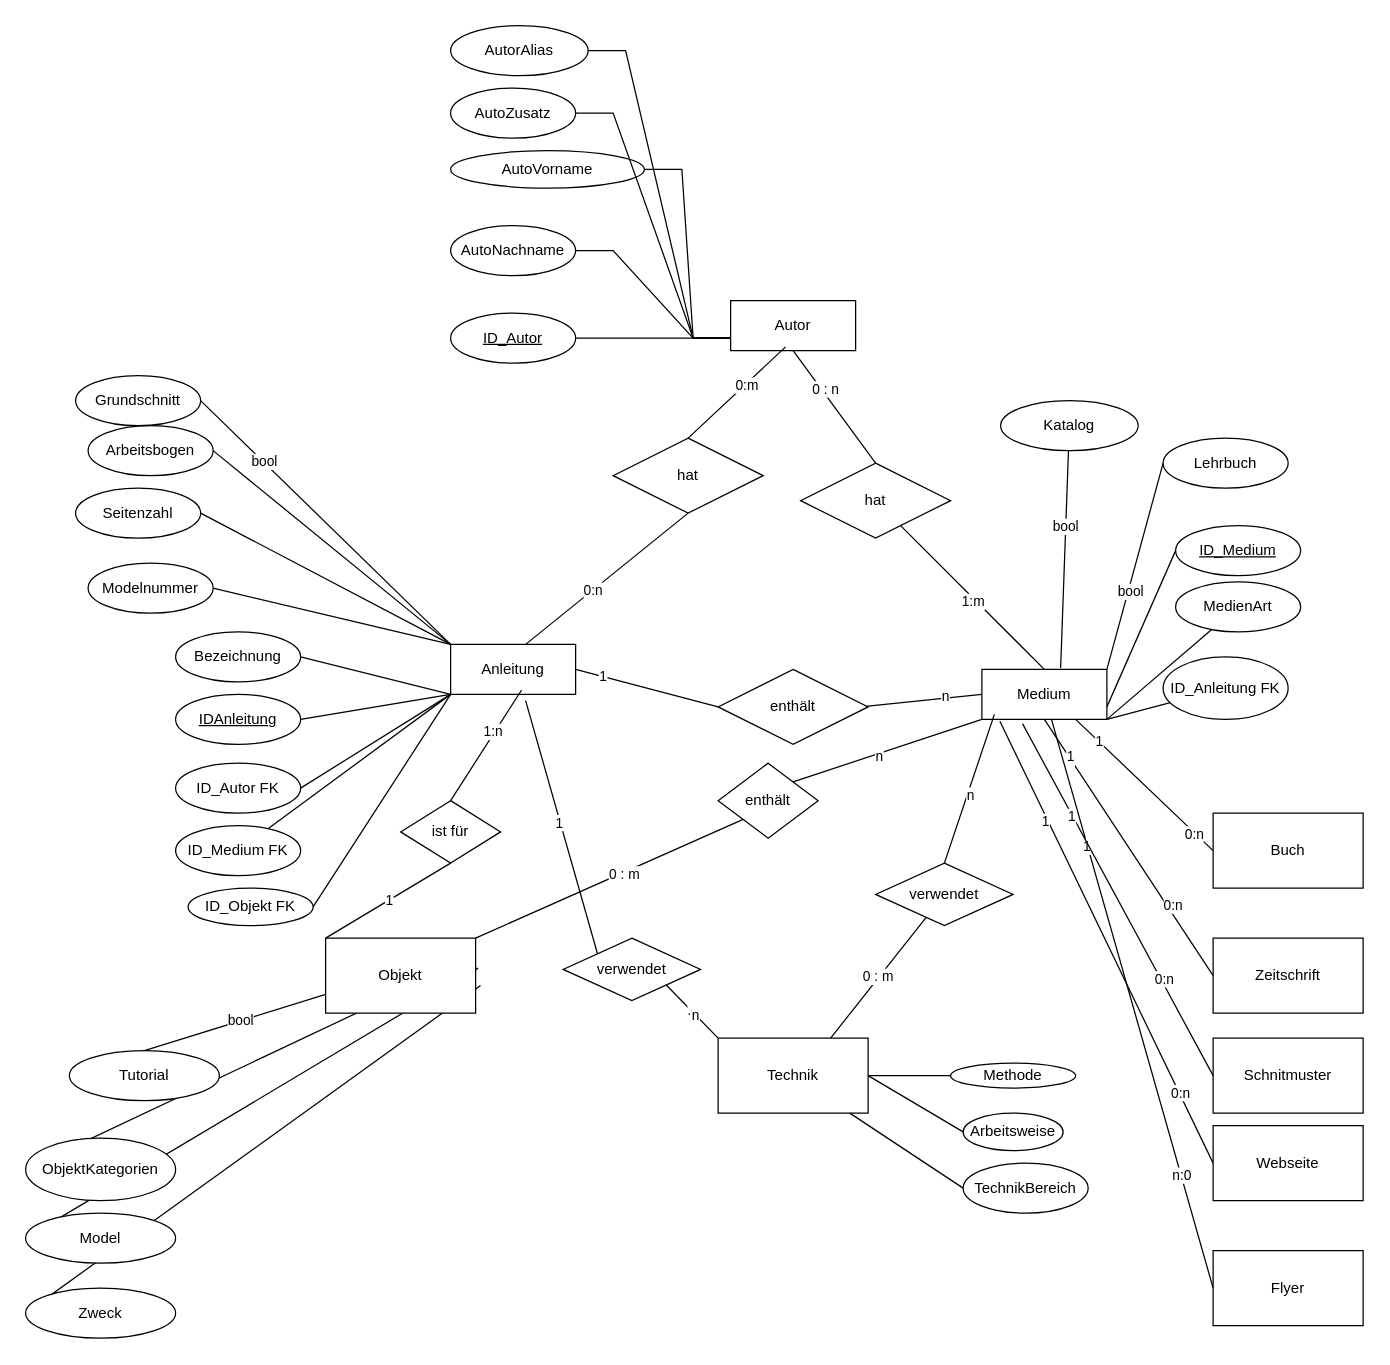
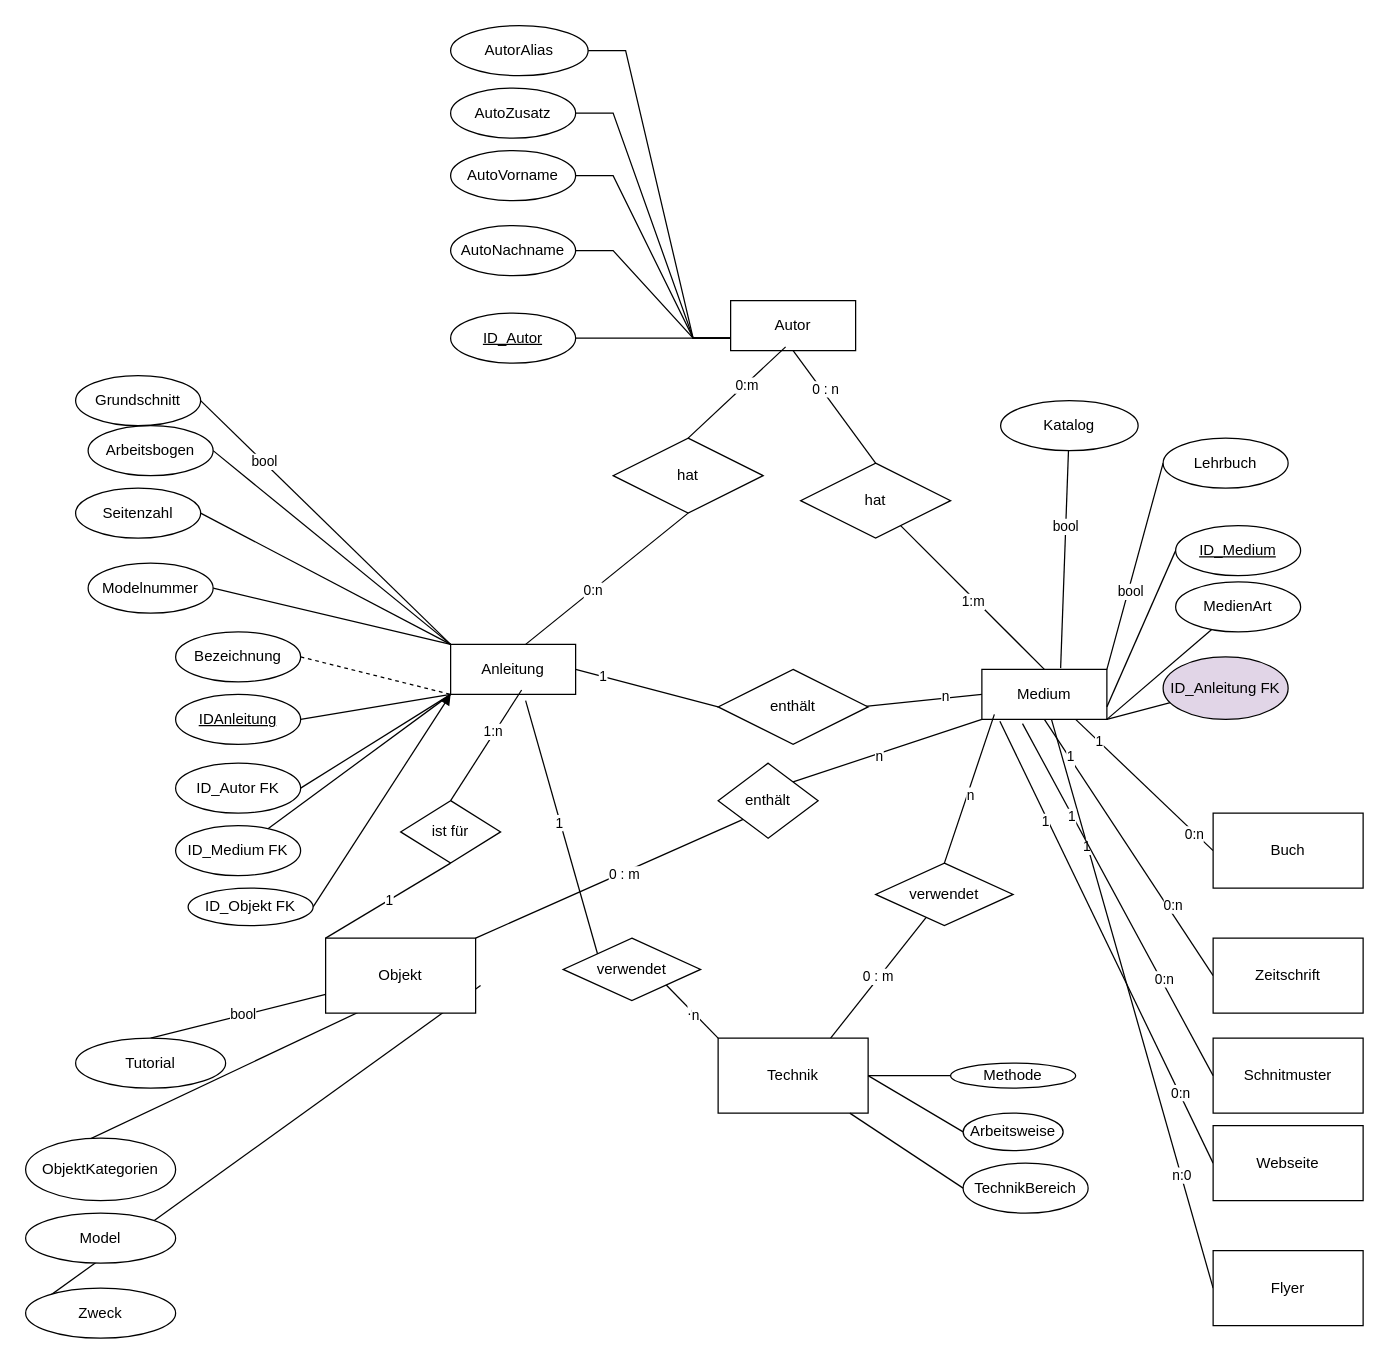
node "AutoVorname": size 194x38 -> 125x50
edge "Bezeichnung" -- "Anleitung": style solid -> dashed
node "ID_Anleitung FK": fillcolor #ffffff -> #e1d5e7
edge "Anleitung" -- "ID_Objekt FK": arrowhead none -> block
node "Tutorial": moved (144, 1076) -> (151, 1063)
edge "Objekt" -- "Model": removed
